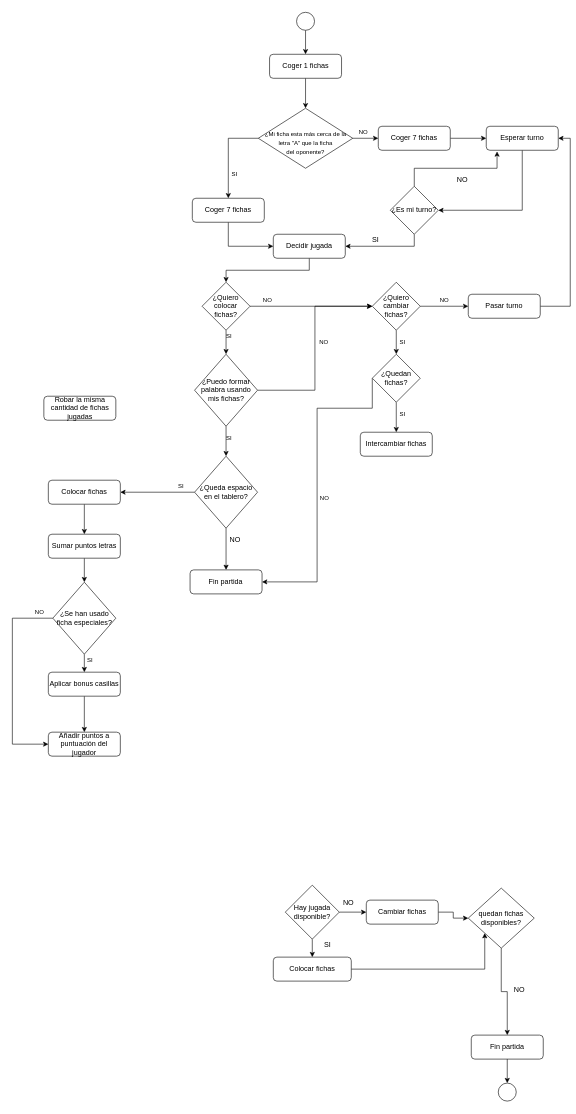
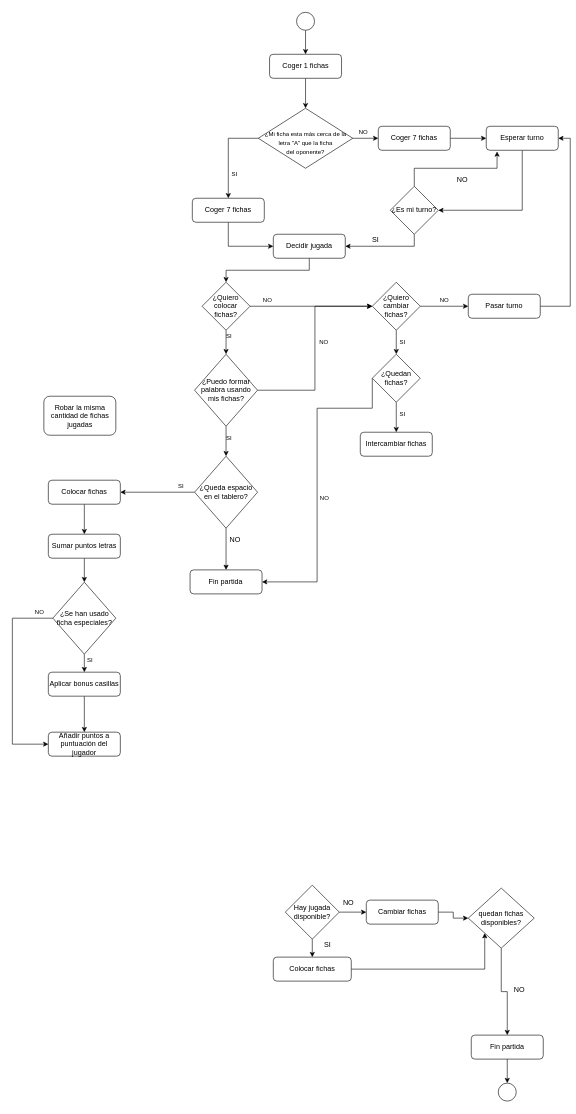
node "Robar la misma cantidad de fichas jugadas": size 72x24 -> 72x39
